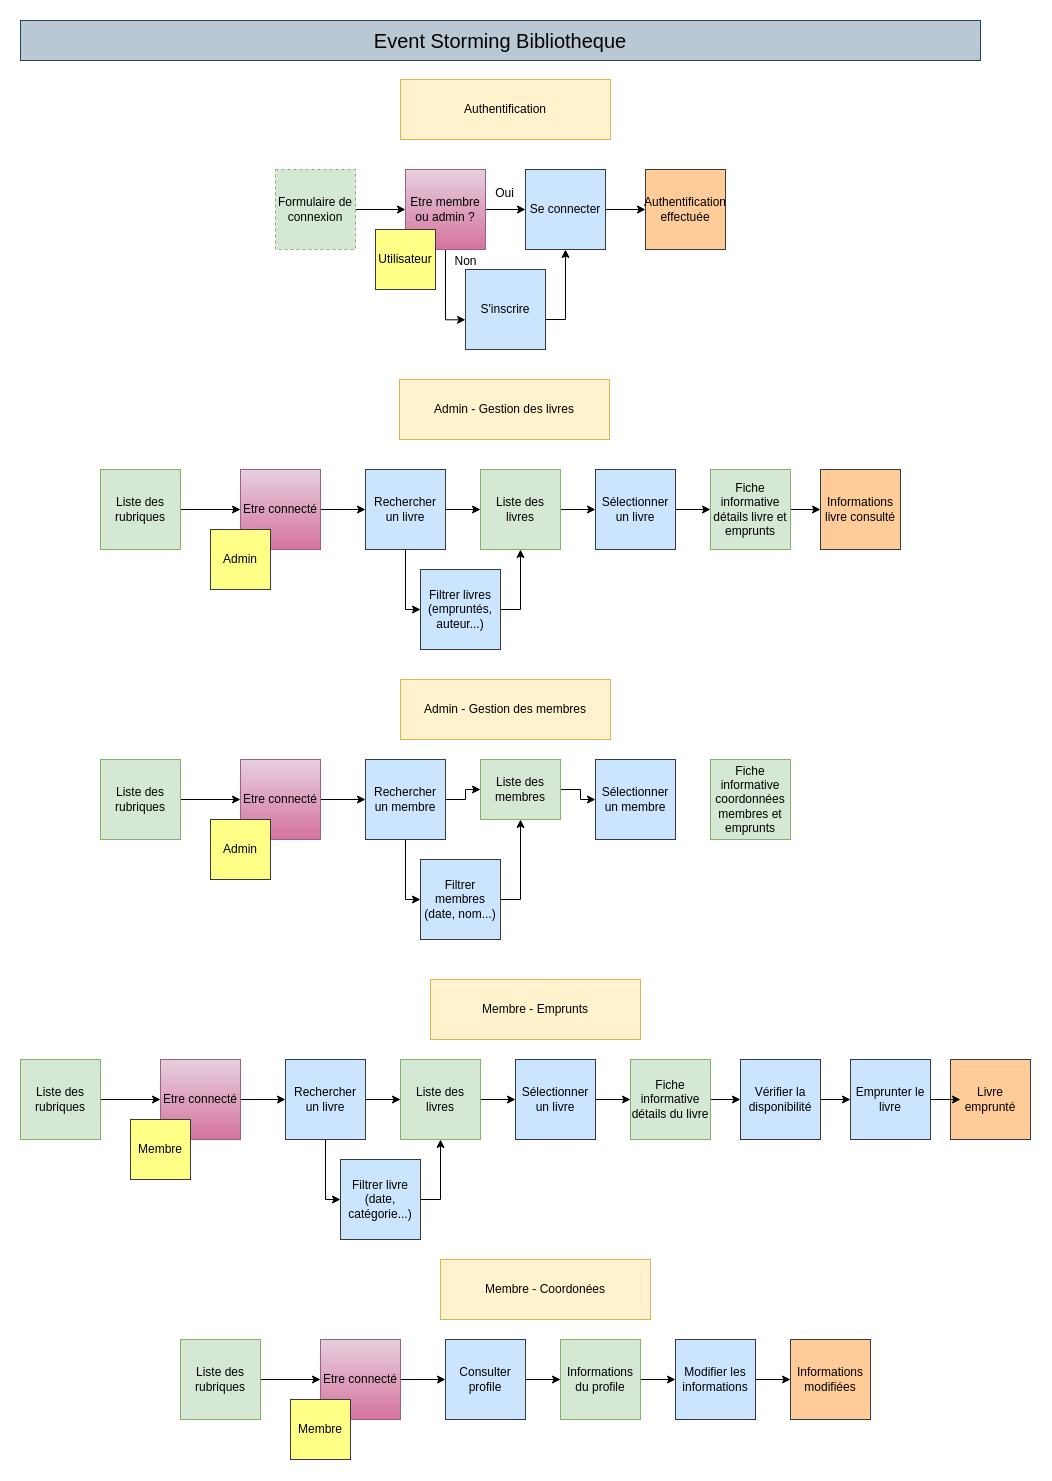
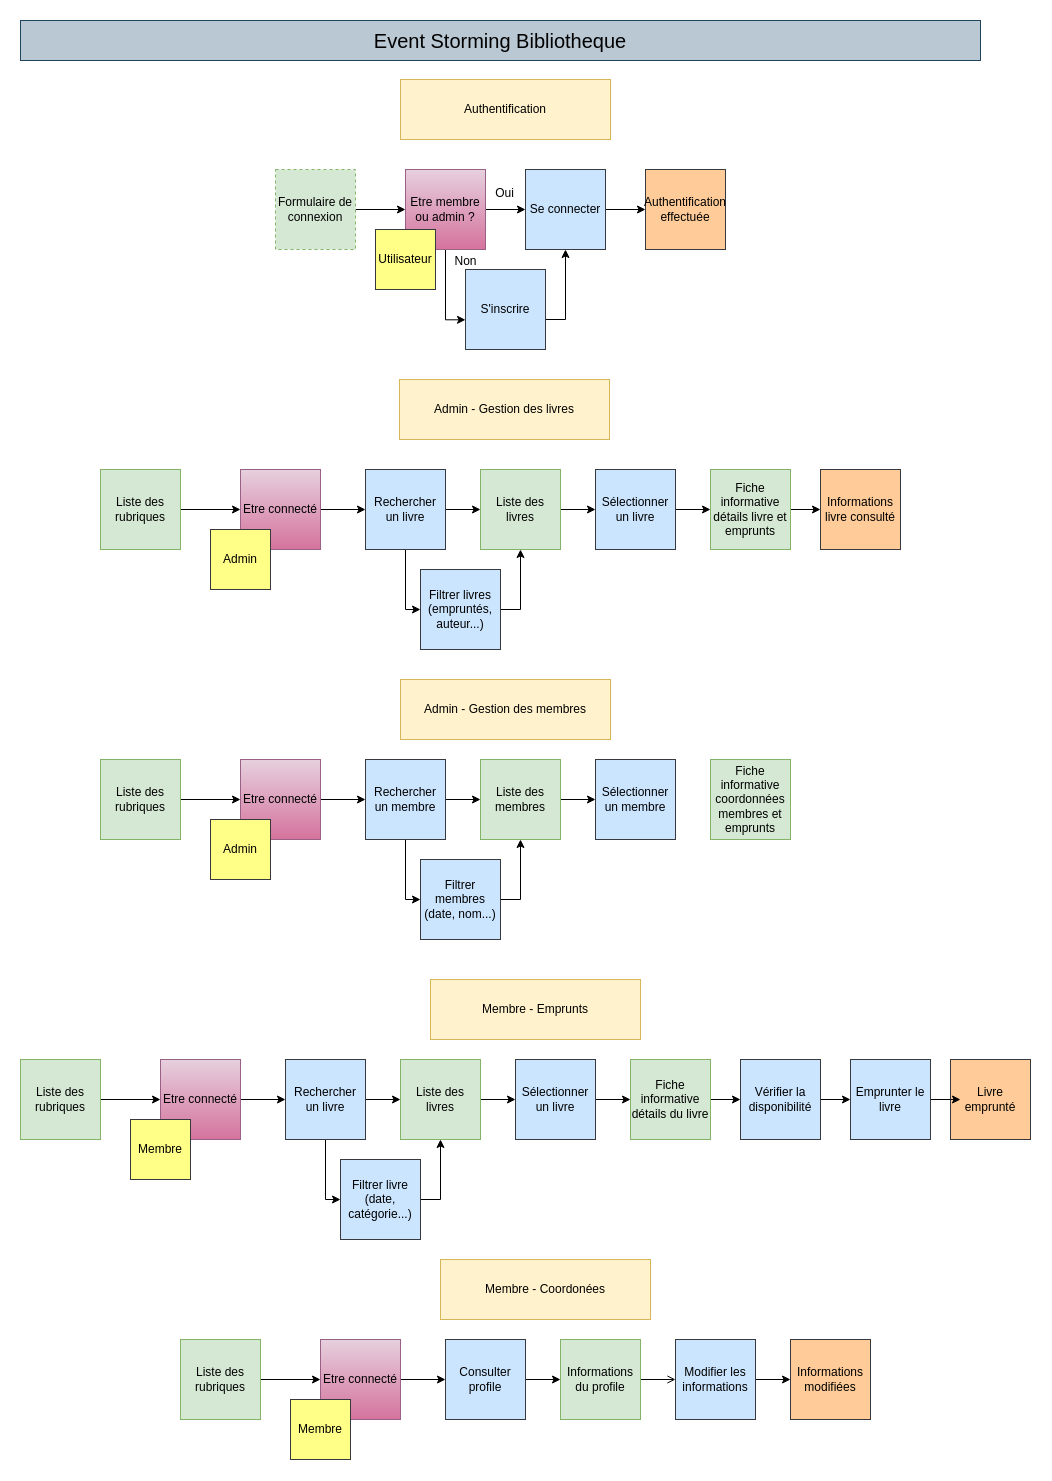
node "Liste des membres": size 80x60 -> 80x80
edge "Informations du profile" -> "Modifier les informations": arrowhead classic -> open
